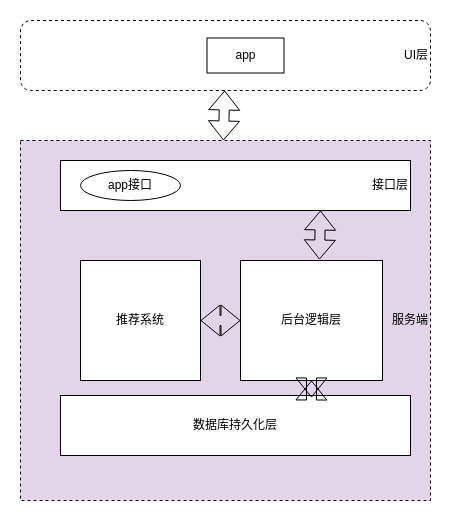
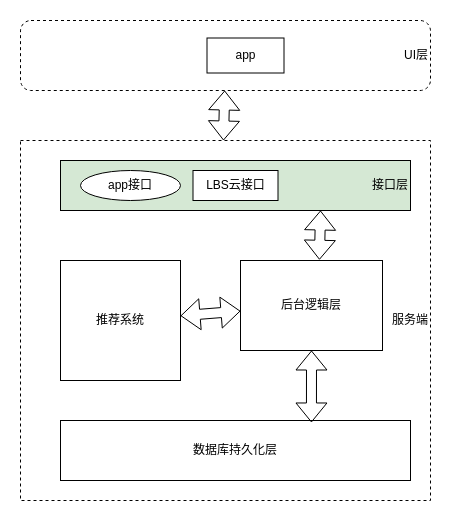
node "LBS云接口": added
node "接口层": fillcolor #ffffff -> #d5e8d4
node "推荐系统": moved (141, 321) -> (121, 321)
node "服务端": fillcolor #e1d5e7 -> #ffffff
node "后台逻辑层": size 142x120 -> 142x90
node "数据库持久化层": moved (236, 426) -> (236, 451)
